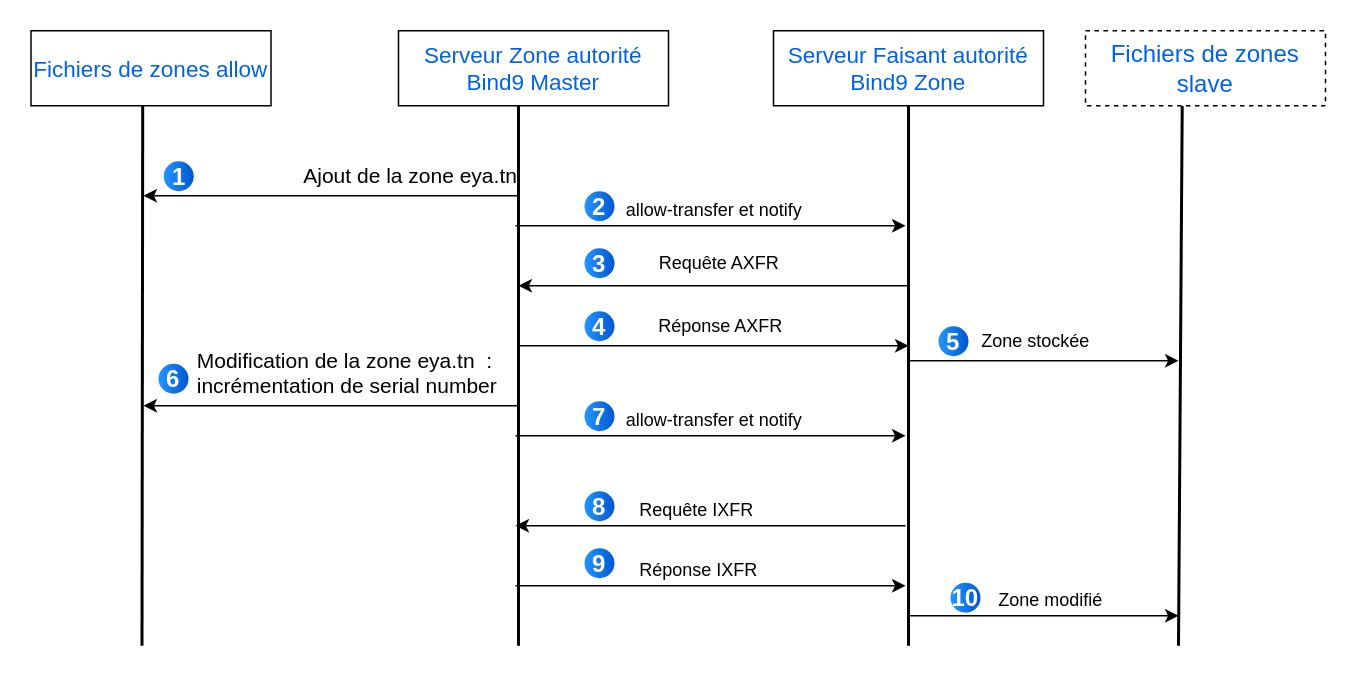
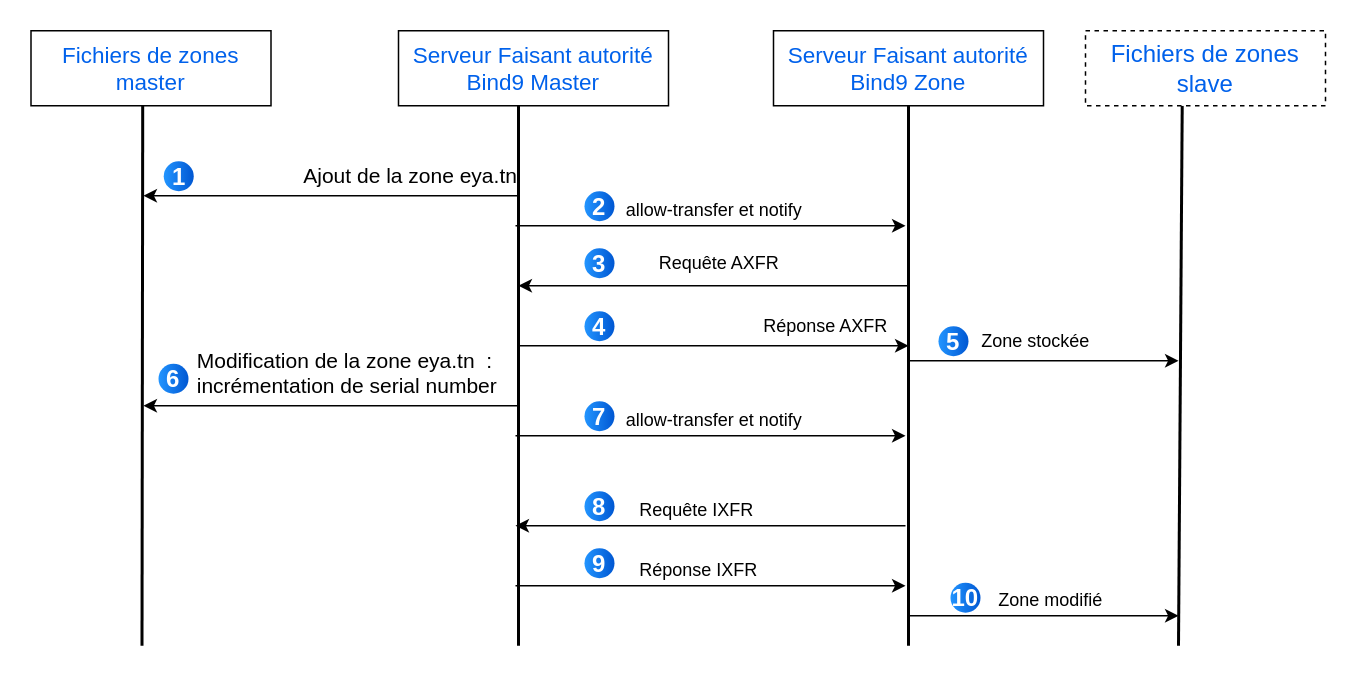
node "Fichiers de zones allow": label "Fichiers de zones allow" -> "Fichiers de zones master"
node "Serveur Zone autorité Bind9 Master": label "Serveur Zone autorité Bind9 Master" -> "Serveur Faisant autorité Bind9 Master"
node "Réponse AXFR": moved (721, 326) -> (826, 326)
